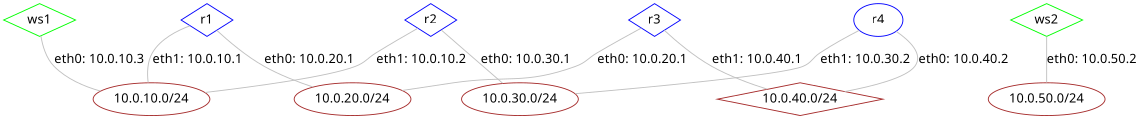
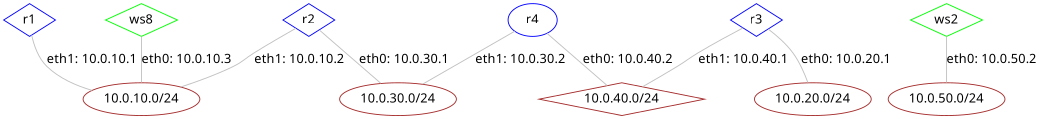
node "ws1": label "ws1" -> "ws8"
edge "r1" -- "10.0.20.0/24": removed, label "eth0: 10.0.20.1"
